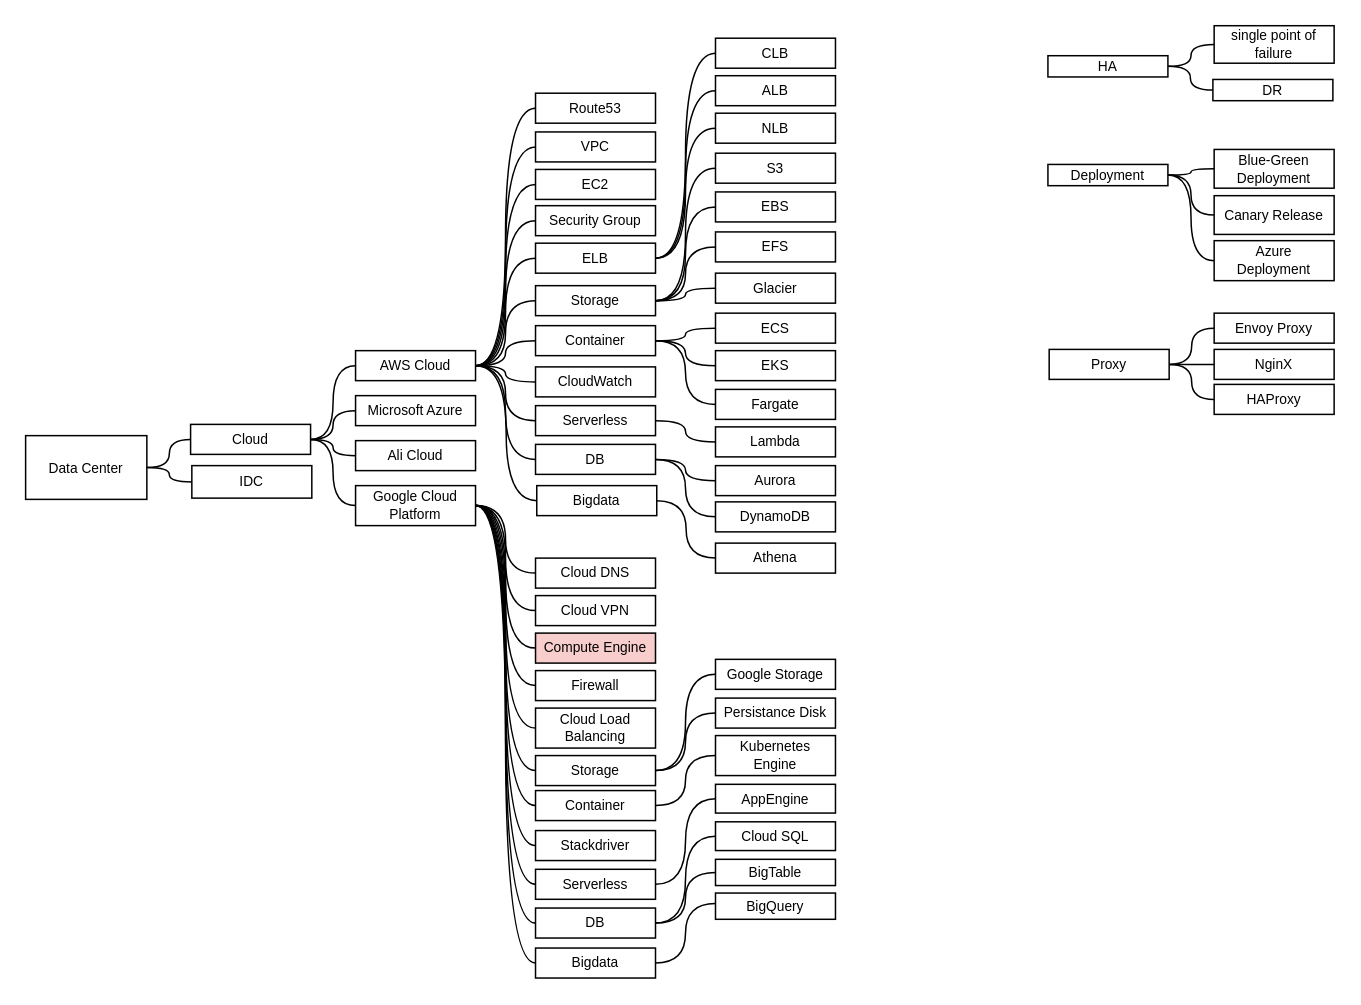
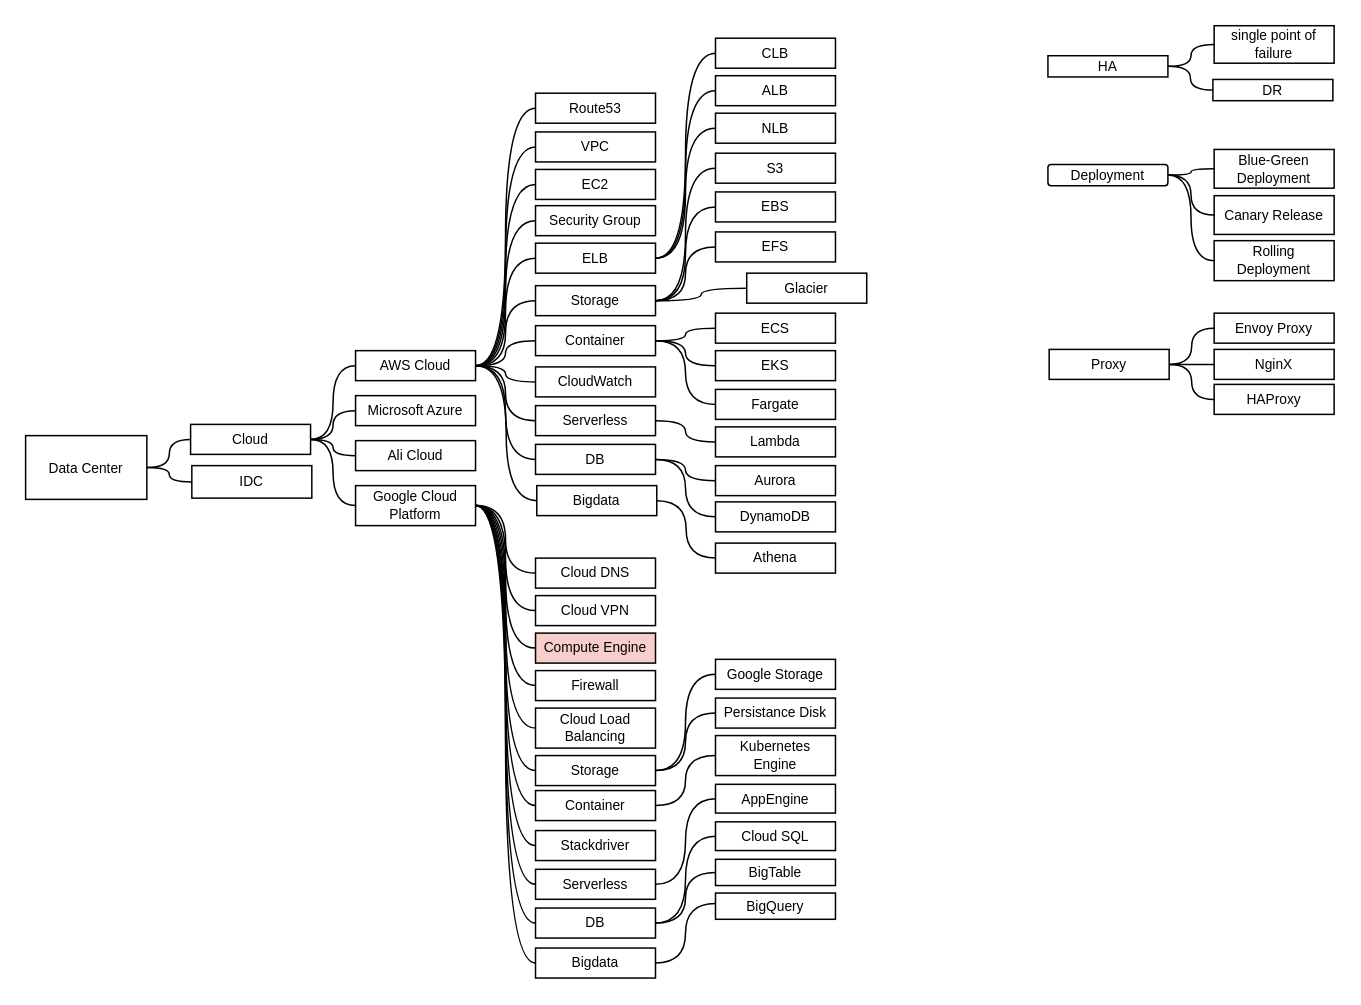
node "Deployment": shape rectangle -> rounded rectangle
node "Azure Deployment": label "Azure Deployment" -> "Rolling Deployment"
node "Glacier": moved (776, 288) -> (807, 288)
